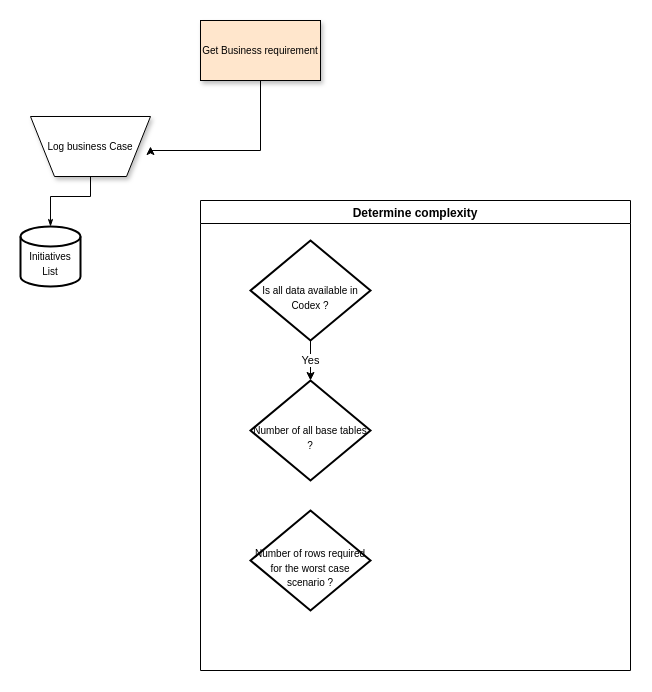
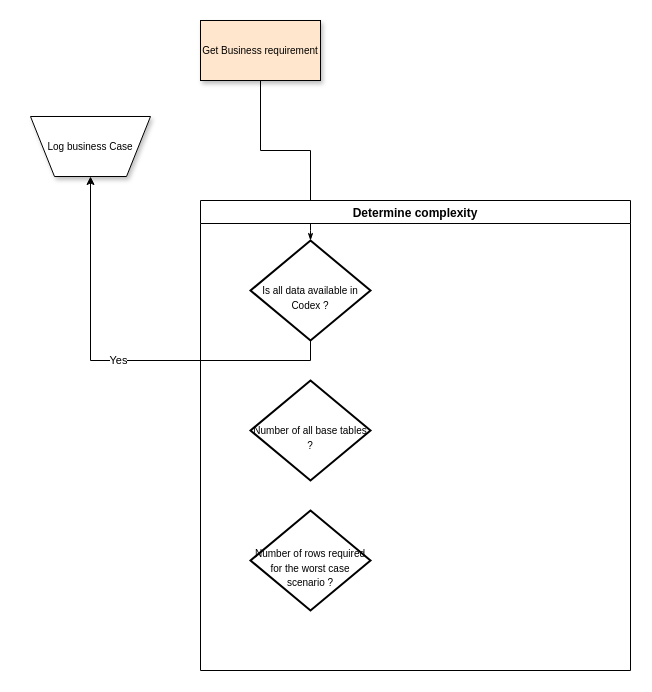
edge "Get Business requirement" -> "Log business Case": removed
edge "Get Business requirement" -> "Is all data available in Codex ?": added
edge "Log business Case" -> "Initiatives List": removed
node "Initiatives List": removed
edge "Is all data available in Codex ?" -> "Number of all base tables ?": now "Is all data available in Codex ?" -> "Log business Case"
